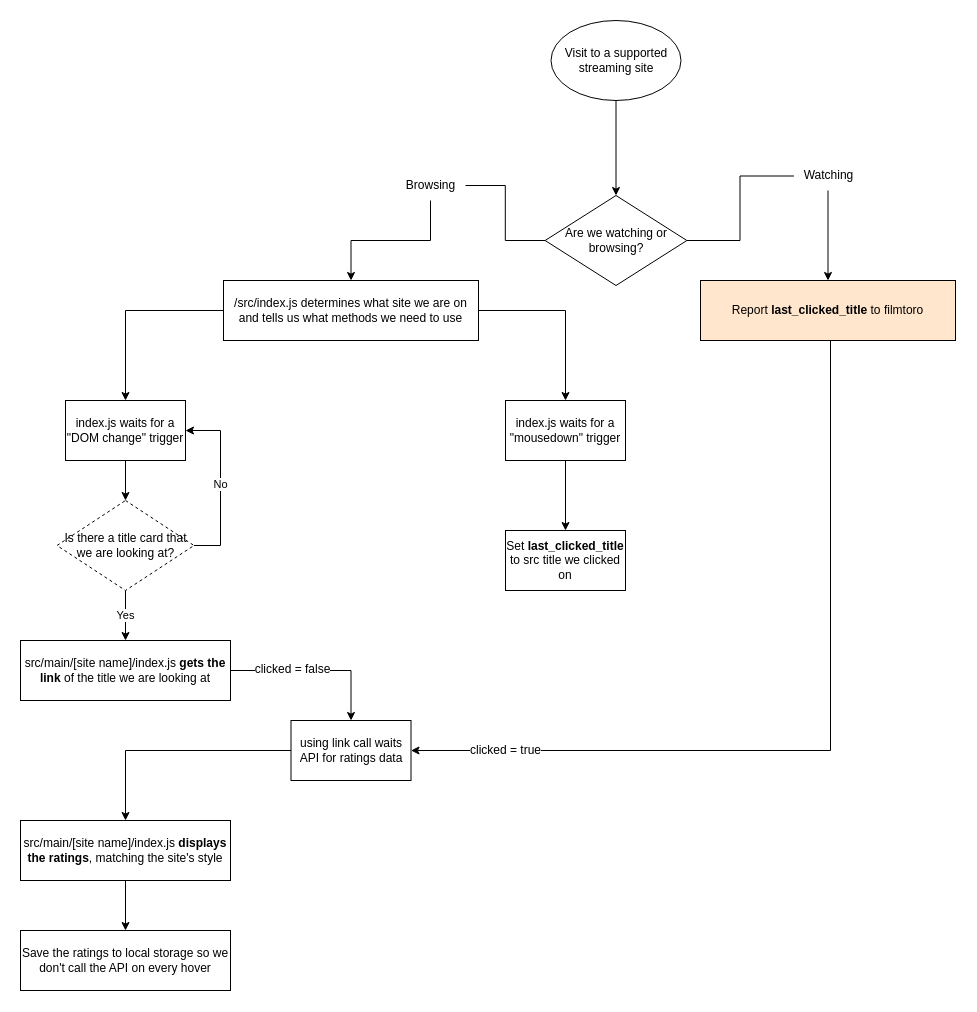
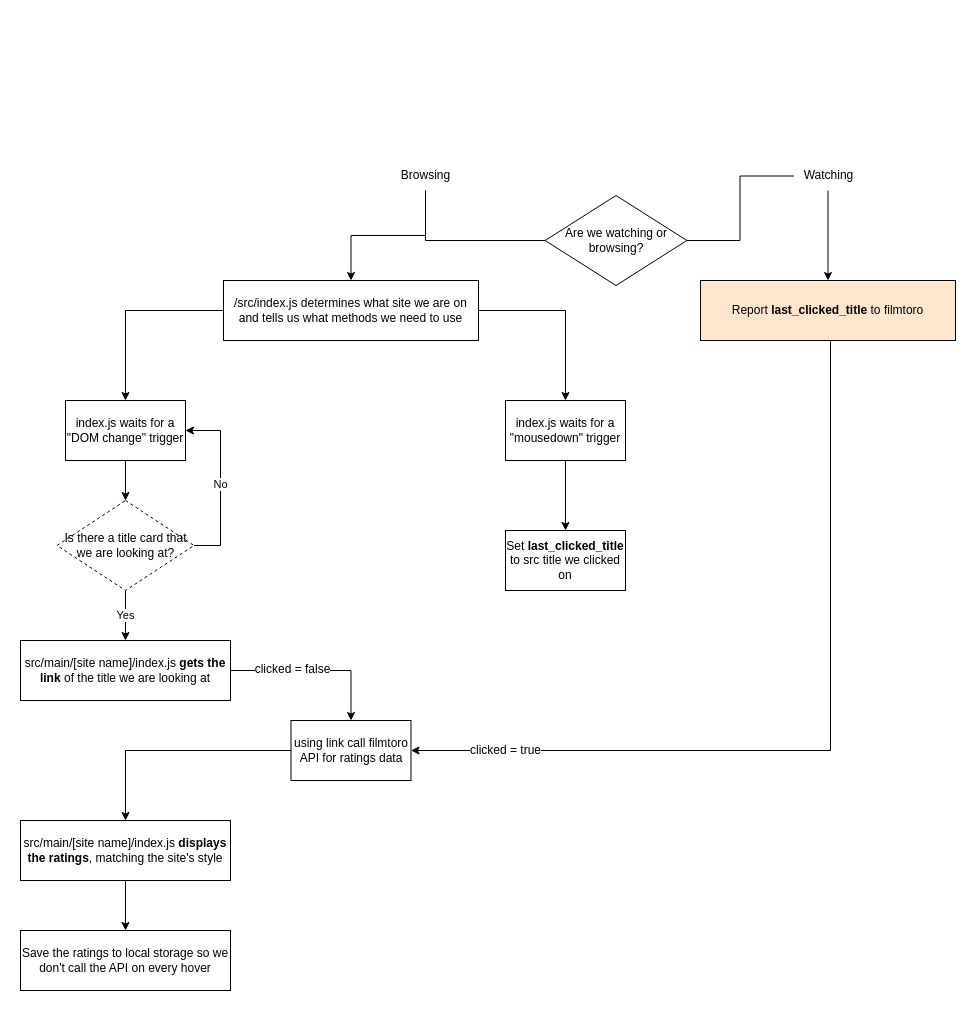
node "Visit to a supported streaming site": removed
edge "Visit to a supported streaming site" -> "Are we watching or browsing?": removed
node "Browsing": moved (431, 186) -> (426, 176)
node "using link call waits API for ratings data": label "using link call waits API for ratings data" -> "using link call filmtoro API for ratings data"
